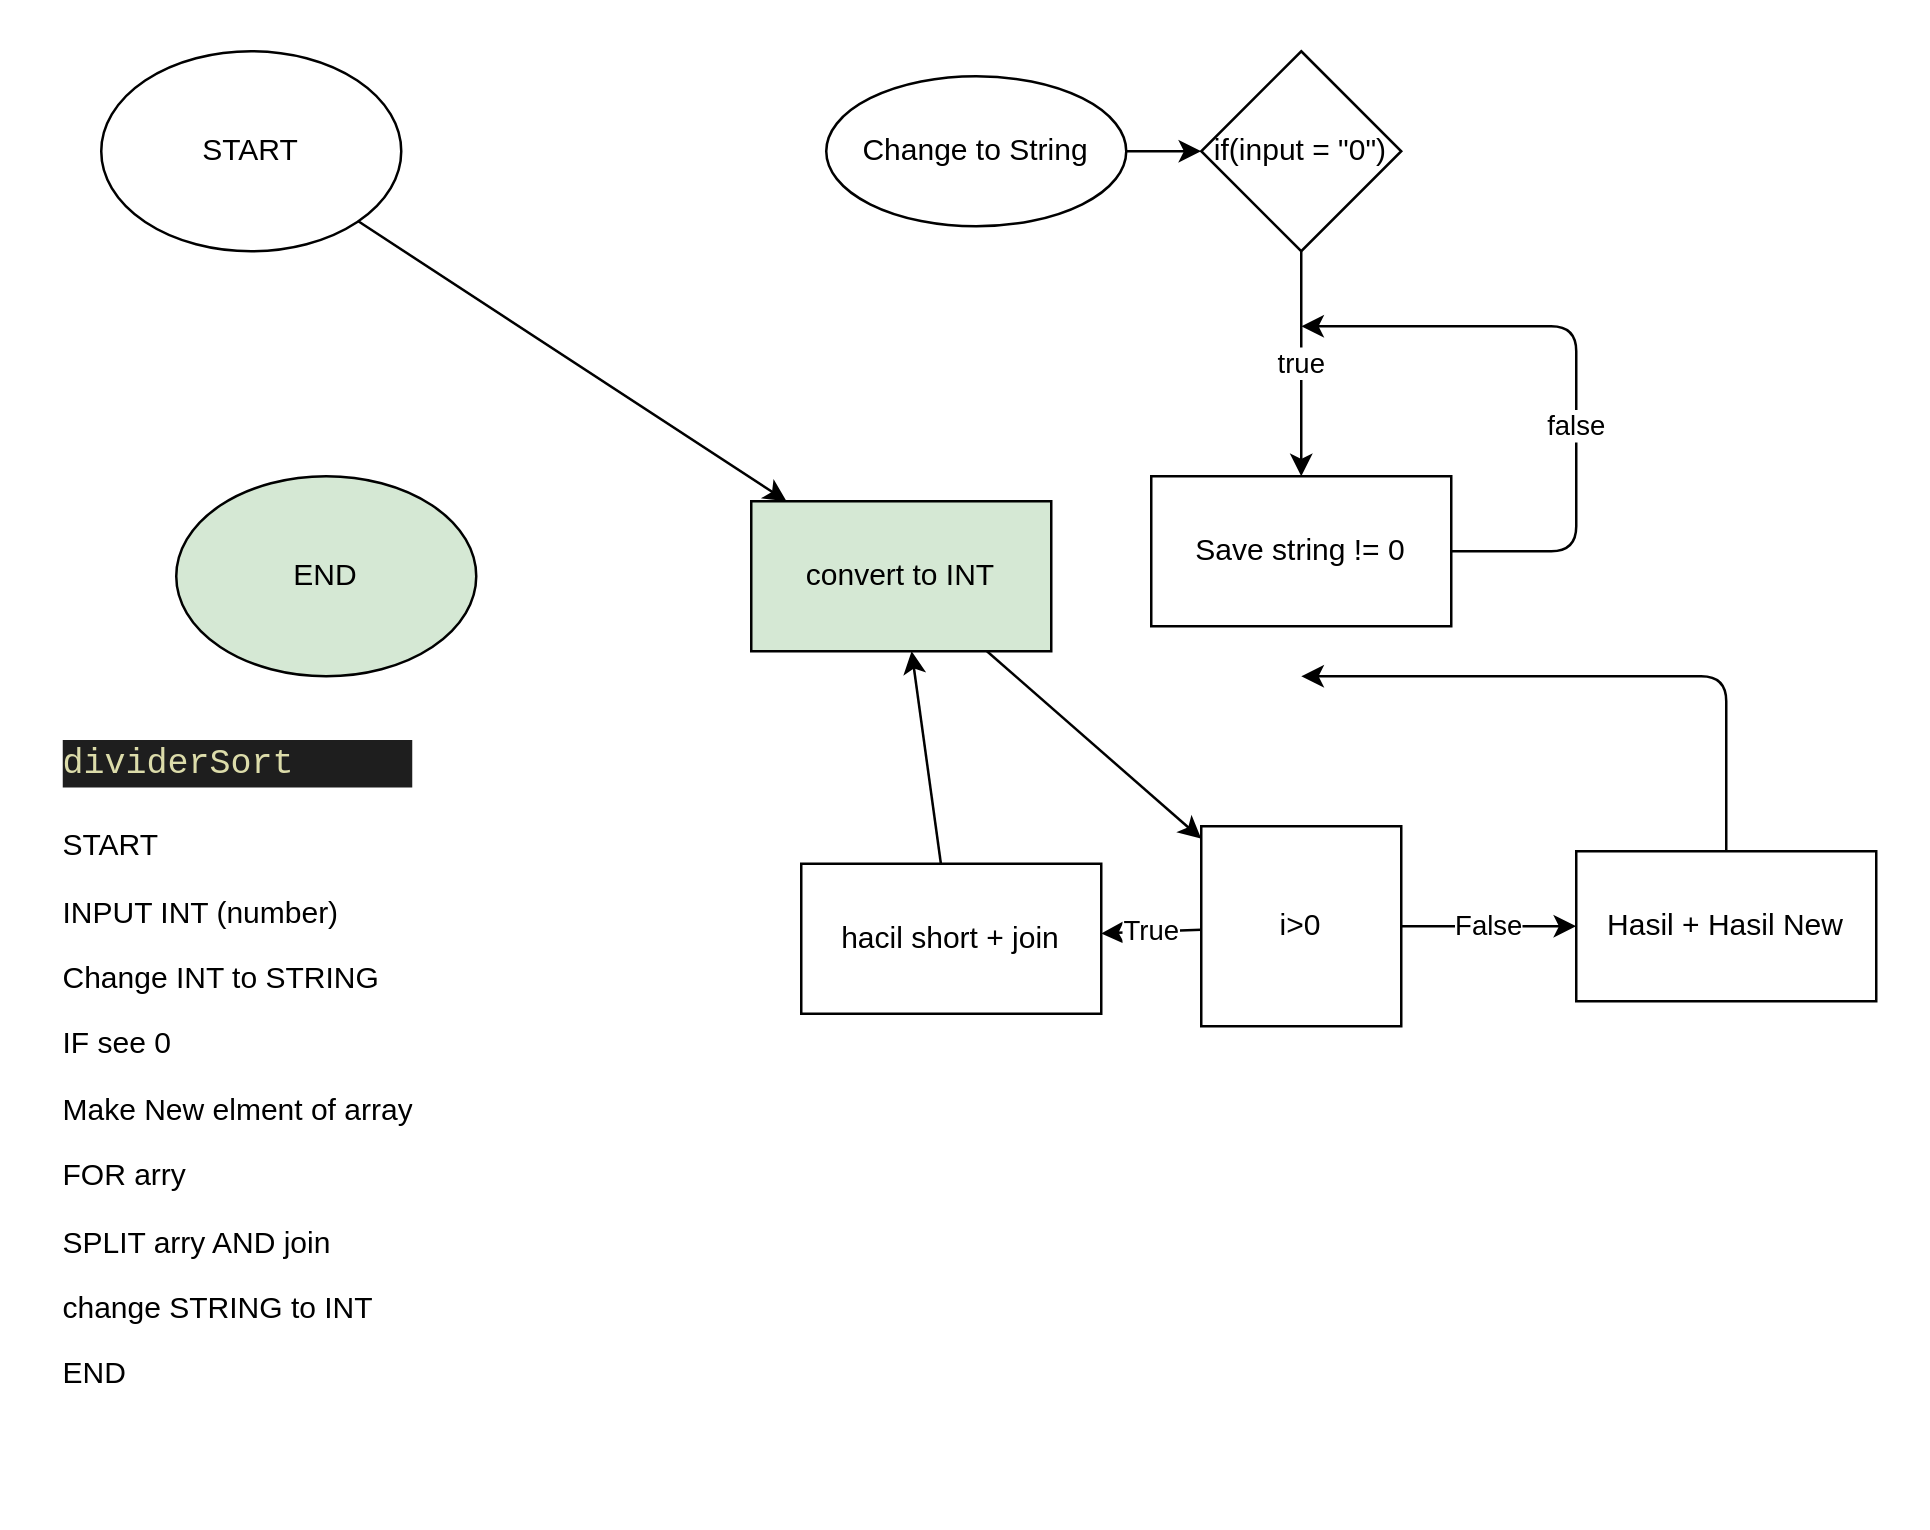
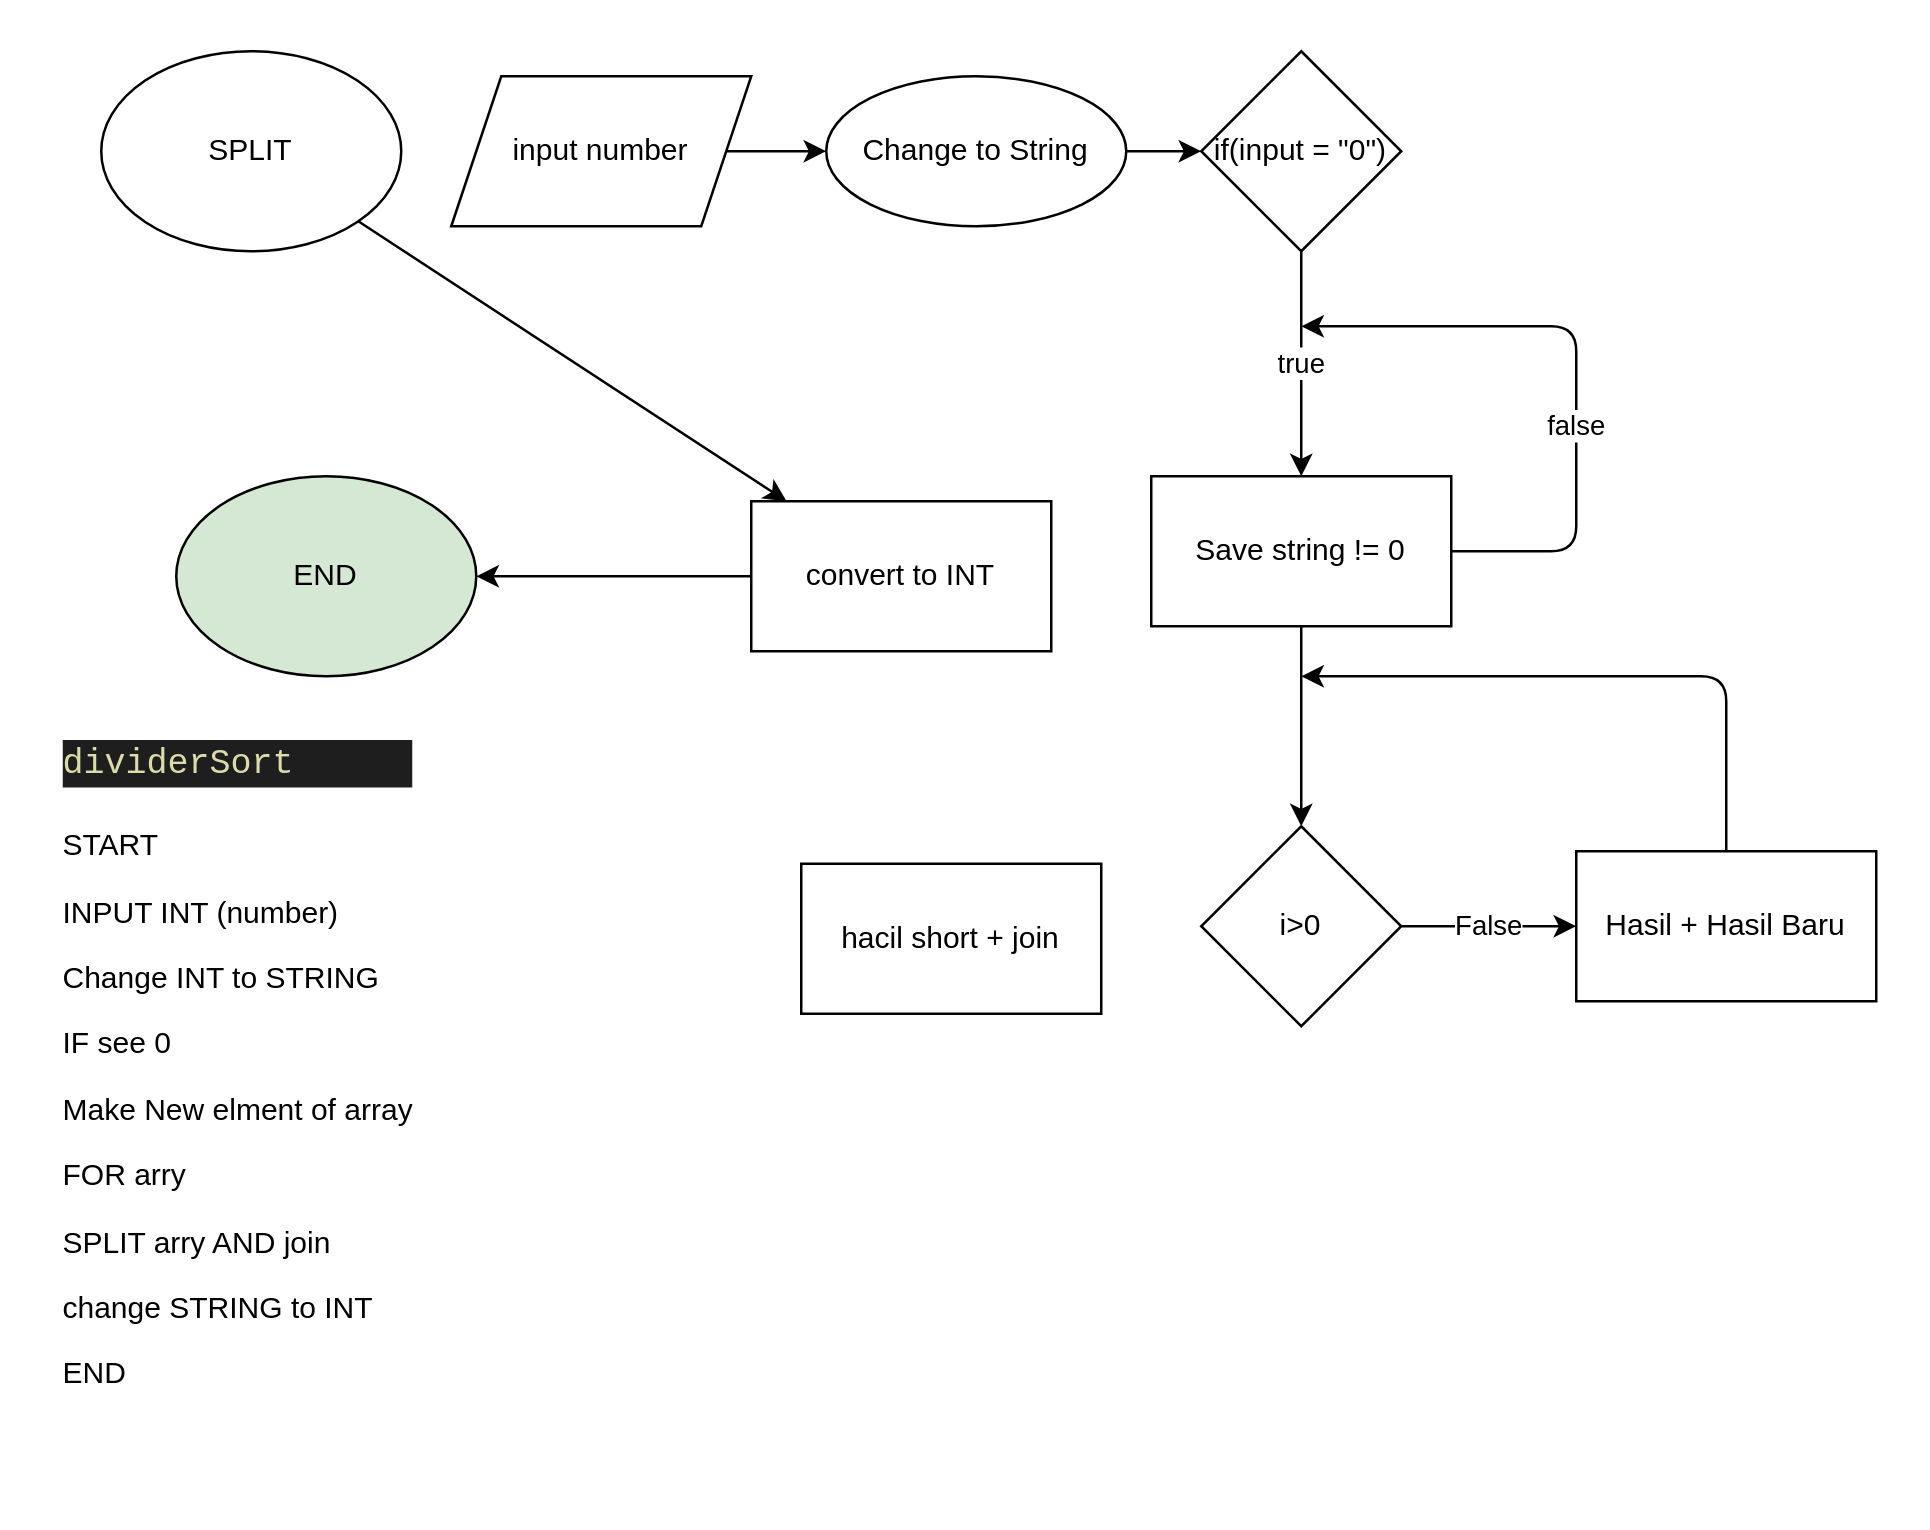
node "START": label "START" -> "SPLIT"
node "input number": added
edge "input number" -> "Change to String": added
node "convert to INT": fillcolor #d5e8d4 -> #ffffff
edge "Save string != 0" -> "i>0": added
edge "convert to INT" -> "i>0": now "convert to INT" -> "END"
edge "hacil short + join" -> "convert to INT": removed
node "i>0": shape rectangle -> diamond
node "Hasil + Hasil New": label "Hasil + Hasil New" -> "Hasil + Hasil Baru"
edge "i>0" -> "hacil short + join": removed, label "True"
